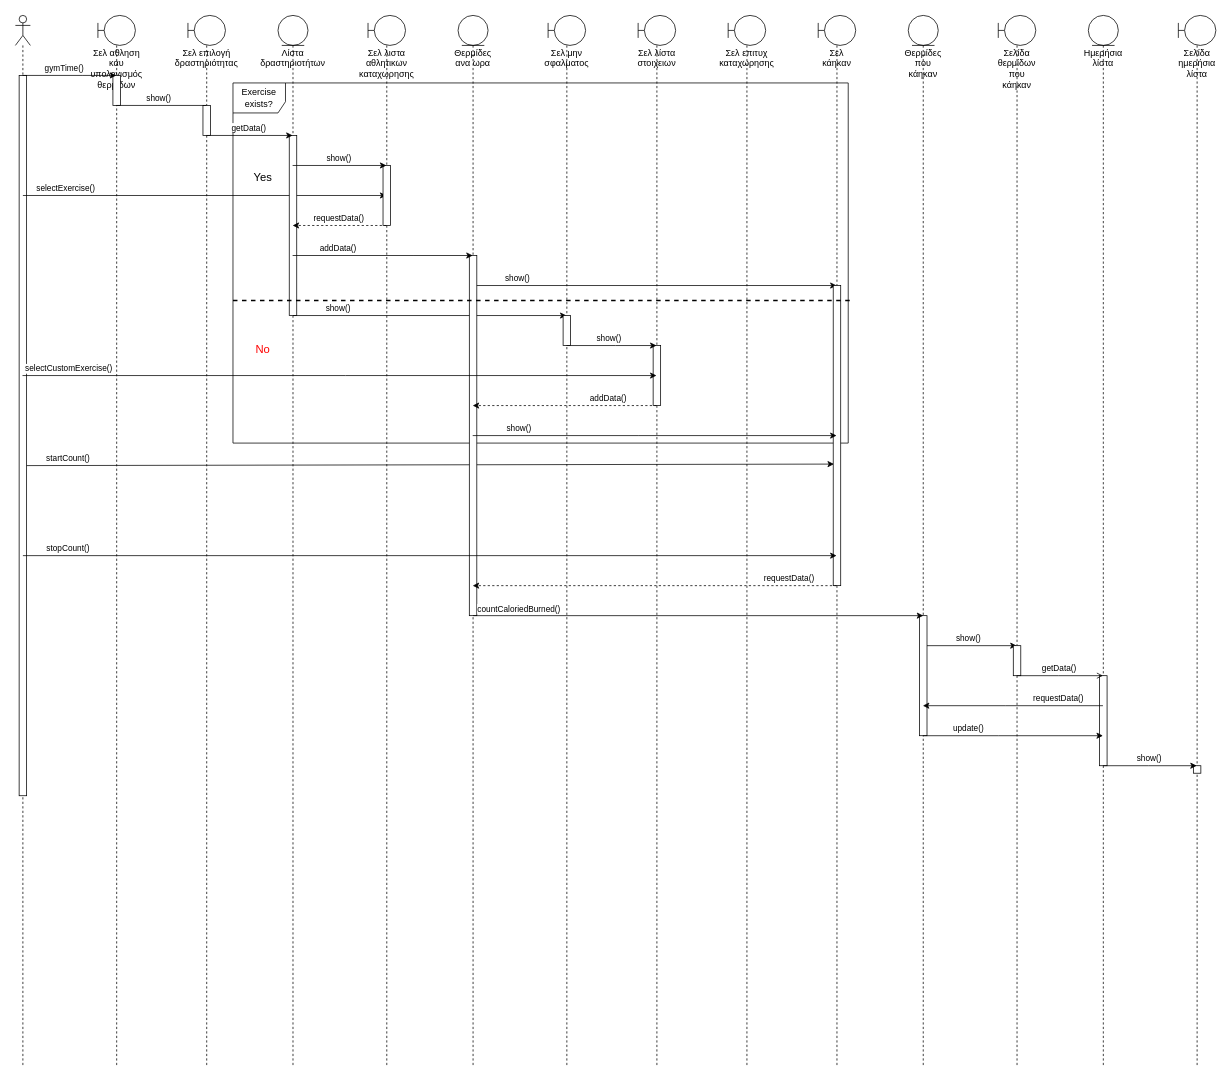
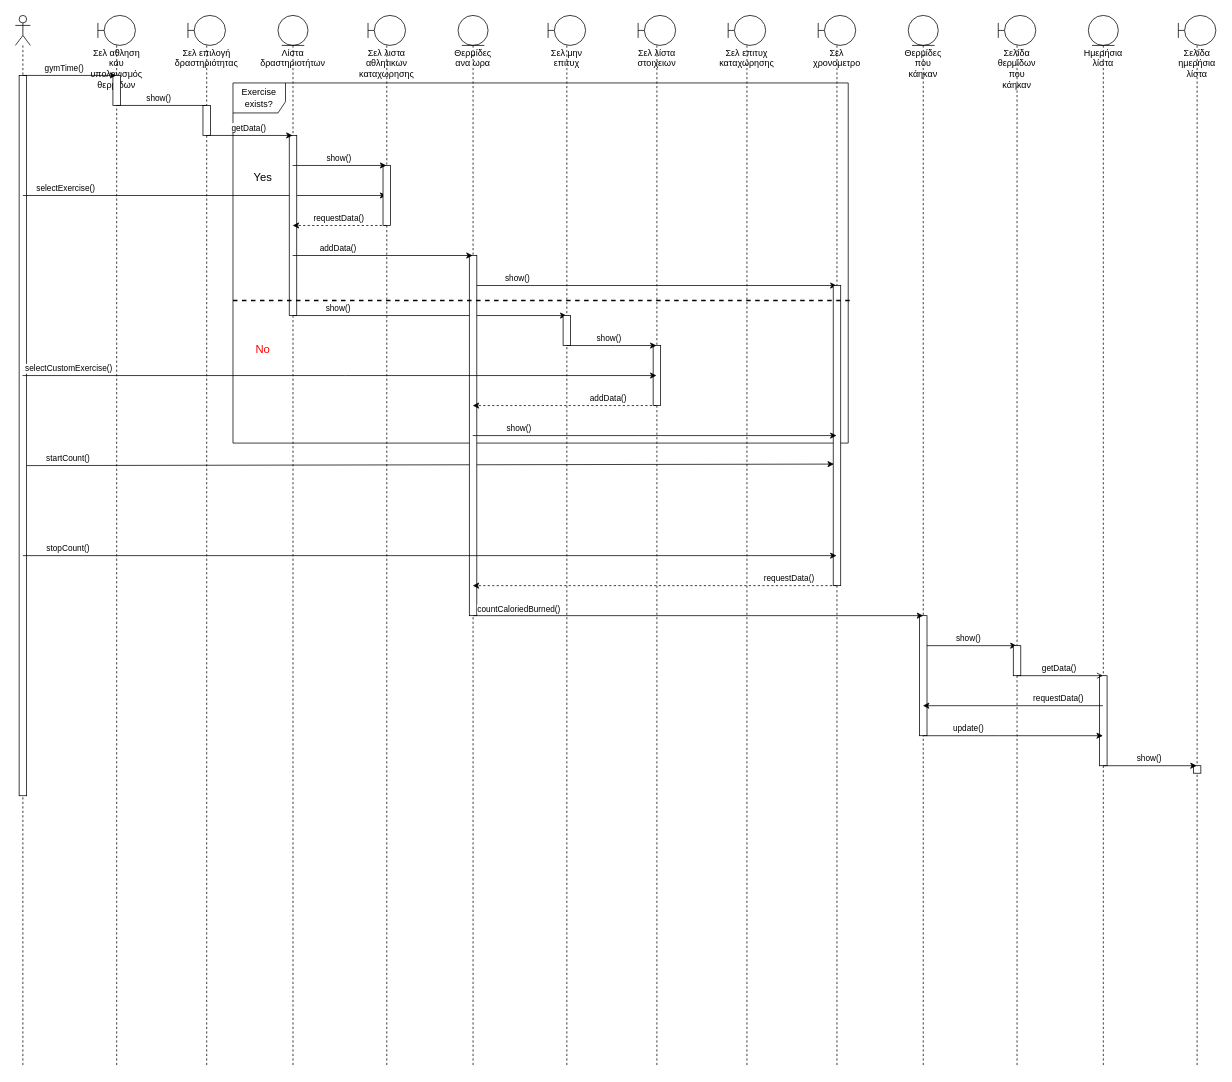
node "Σελ κάηκαν": label "Σελ κάηκαν" -> "Σελ χρονομετρο"
node "Σελ μην σφαλματος": label "Σελ μην σφαλματος" -> "Σελ μην επιτυχ"
